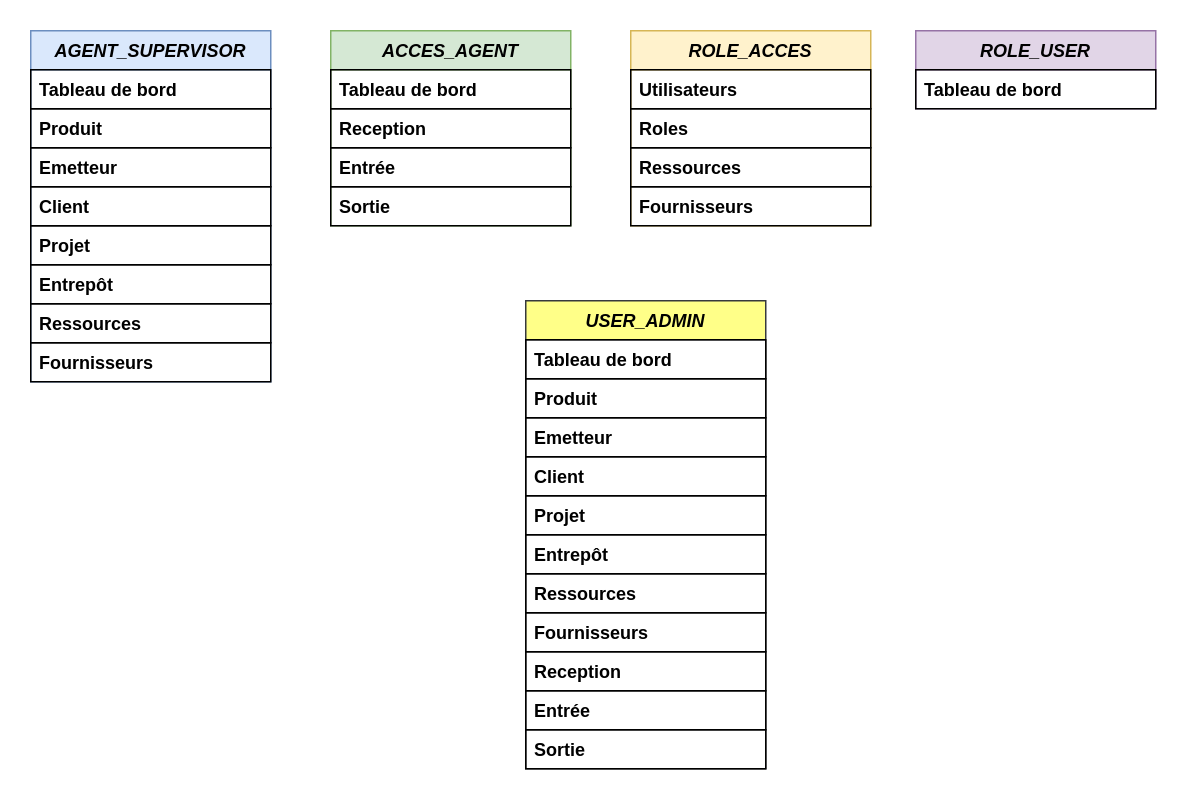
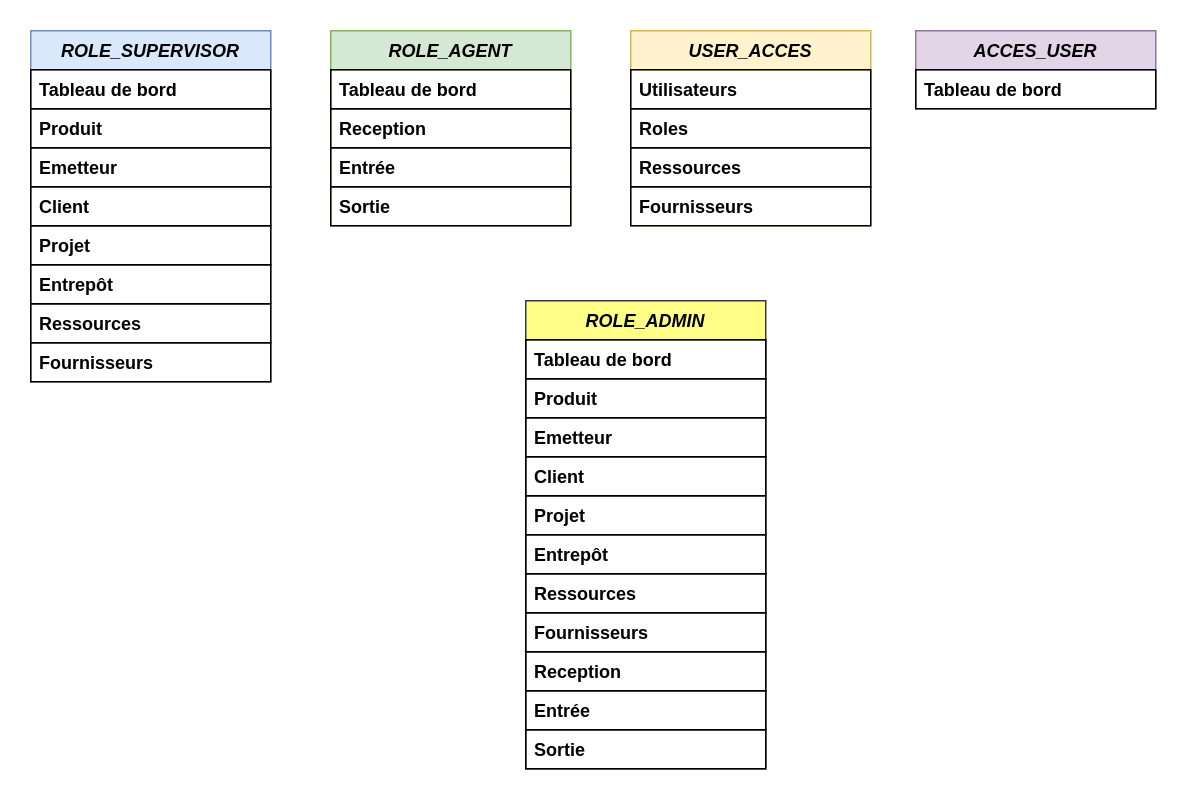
node "AGENT_SUPERVISOR": label "AGENT_SUPERVISOR" -> "ROLE_SUPERVISOR"
node "ACCES_AGENT": label "ACCES_AGENT" -> "ROLE_AGENT"
node "ROLE_ACCES": label "ROLE_ACCES" -> "USER_ACCES"
node "ROLE_USER": label "ROLE_USER" -> "ACCES_USER"
node "USER_ADMIN": label "USER_ADMIN" -> "ROLE_ADMIN"
